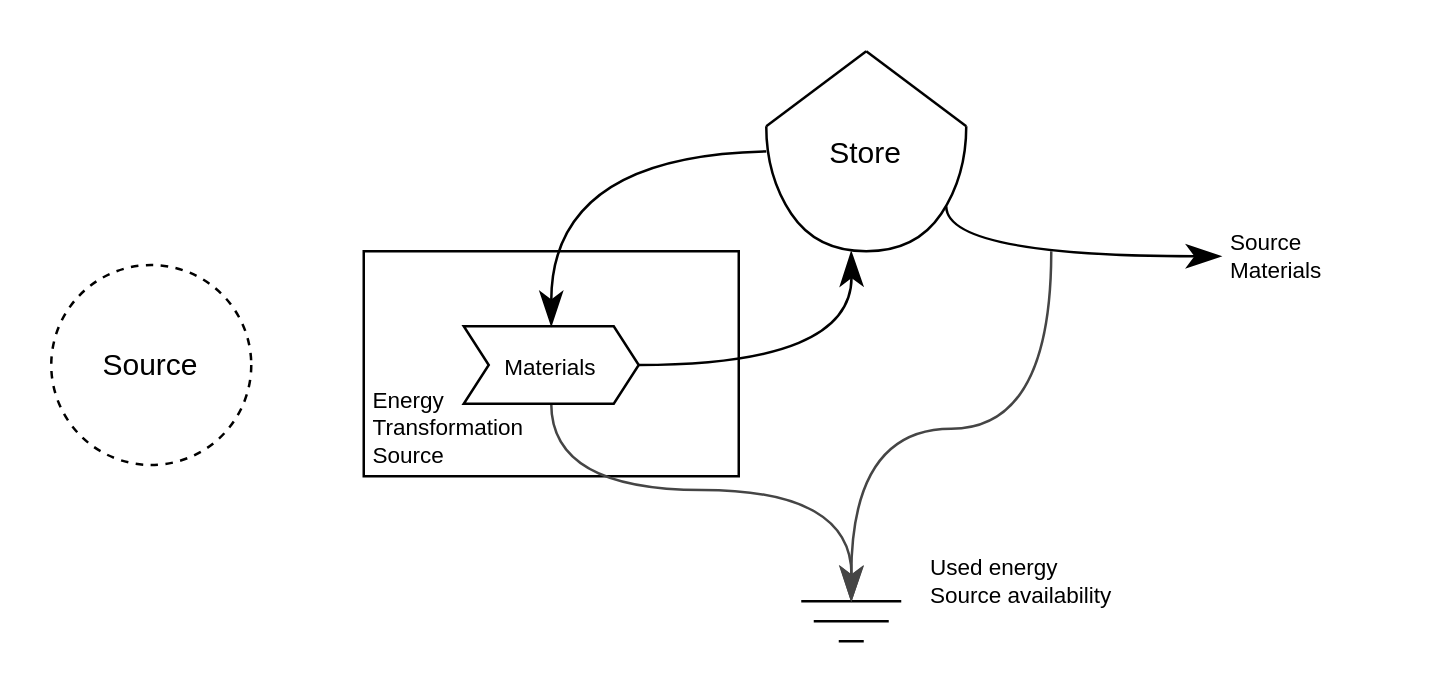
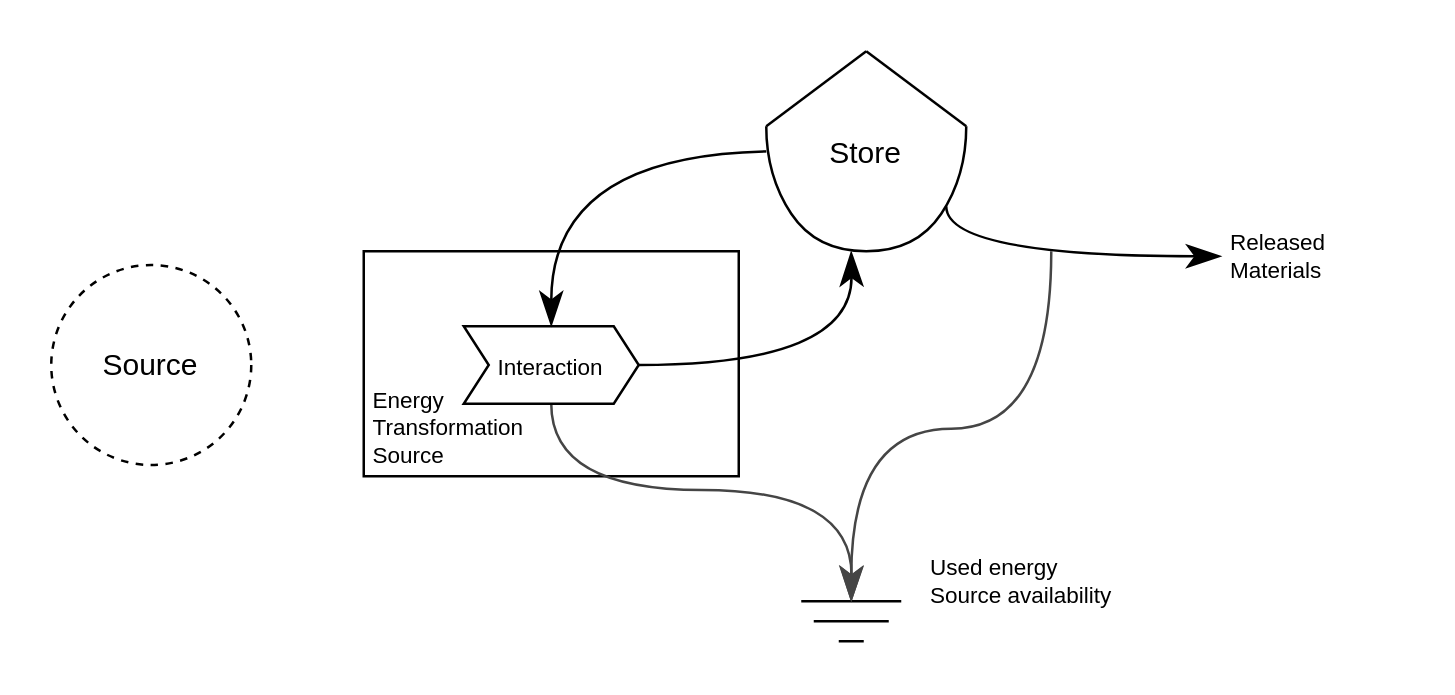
node "Source Materials": label "Source Materials" -> "Released Materials"
node "Materials": label "Materials" -> "Interaction"
